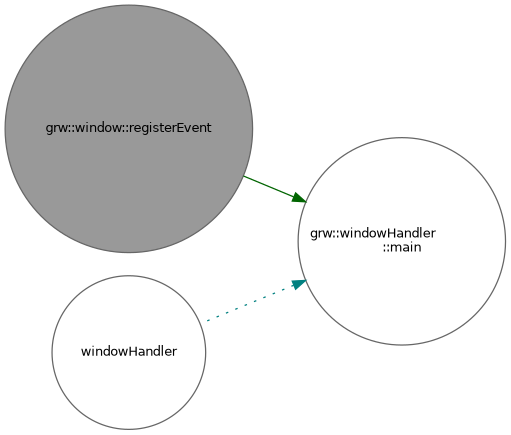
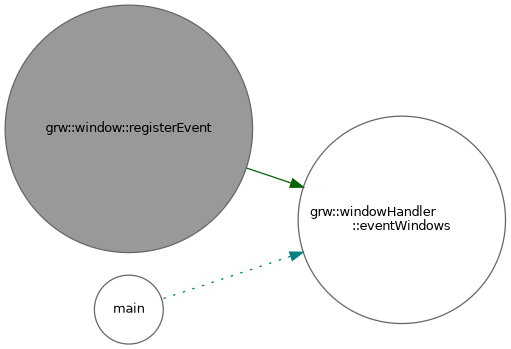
node "grw::windowHandler ::main": label "grw::windowHandler ::main" -> "grw::windowHandler ::eventWindows"
node "windowHandler": label "windowHandler" -> "main"
